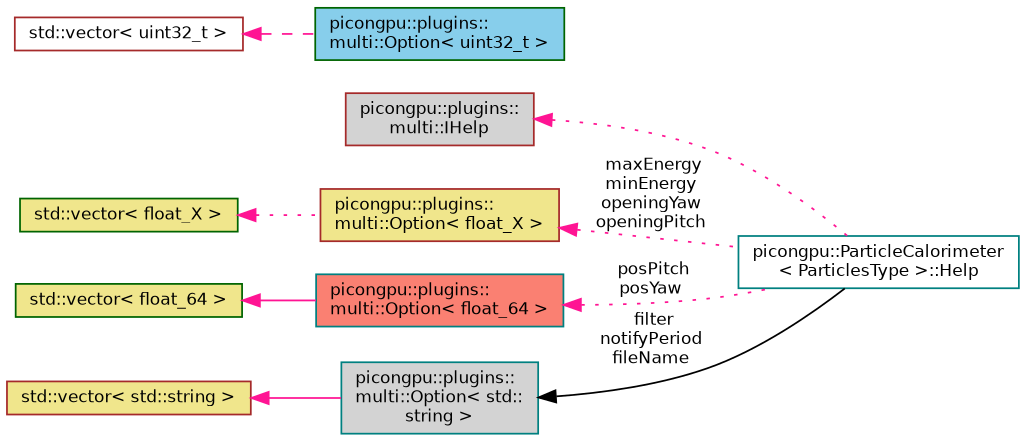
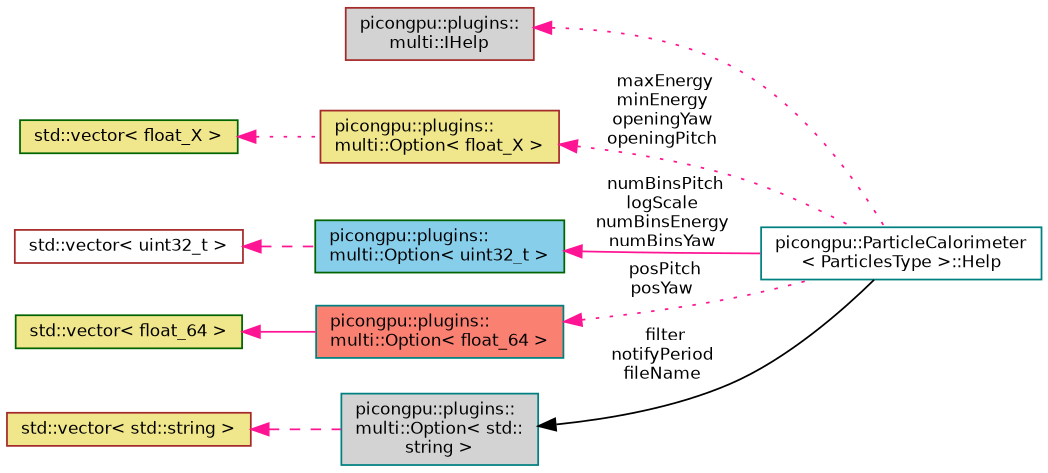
edge "picongpu::ParticleCalorimeter < ParticlesType >::Help" -> "picongpu::plugins:: multi::Option< uint32_t >": added, label "numBinsPitch logScale numBinsEnergy numBinsYaw"
edge "picongpu::plugins:: multi::Option< std:: string >" -> "std::vector< std::string >": style solid -> dashed
